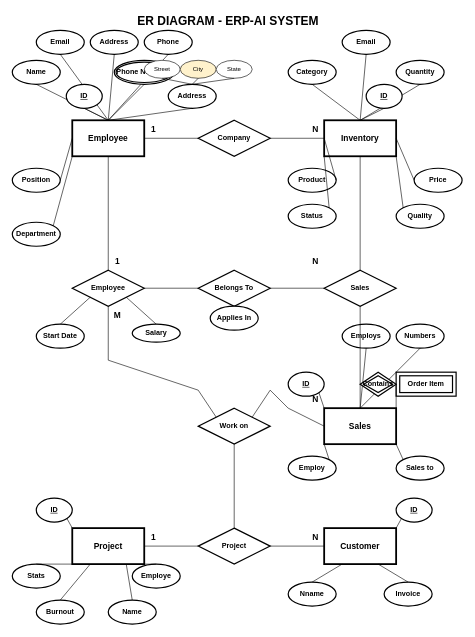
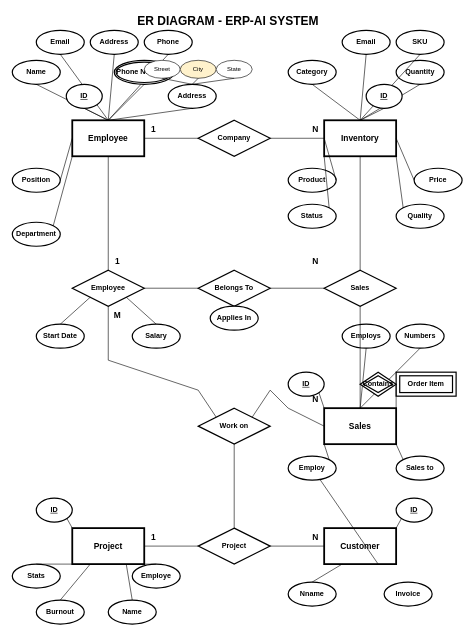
node "SKU": added
edge "SKU" -- "Inventory": added
node "Salary": size 48x18 -> 48x24
edge "Customer" -- "Invoice": now "Customer" -- "Employ"
